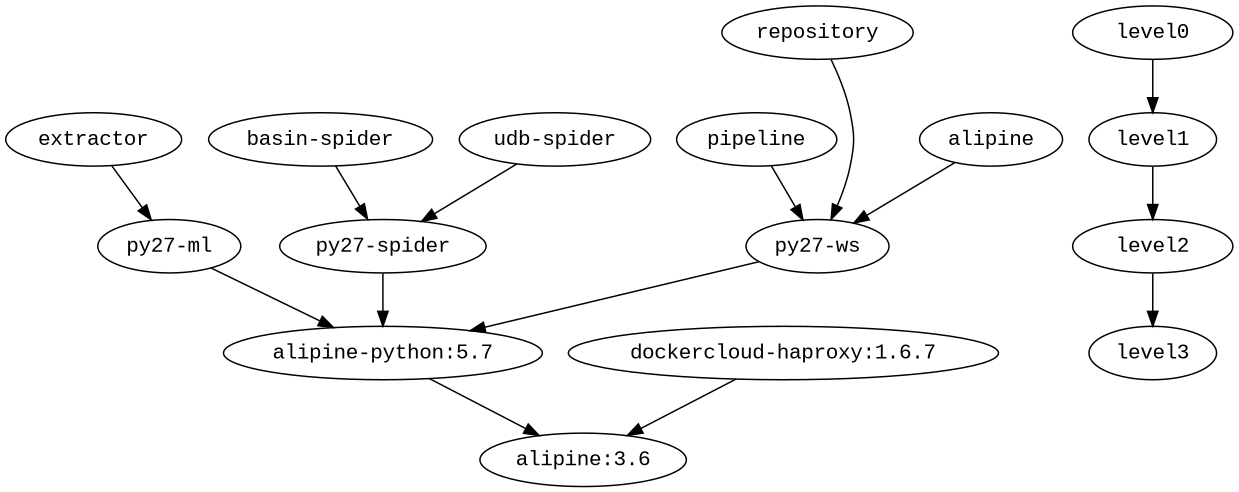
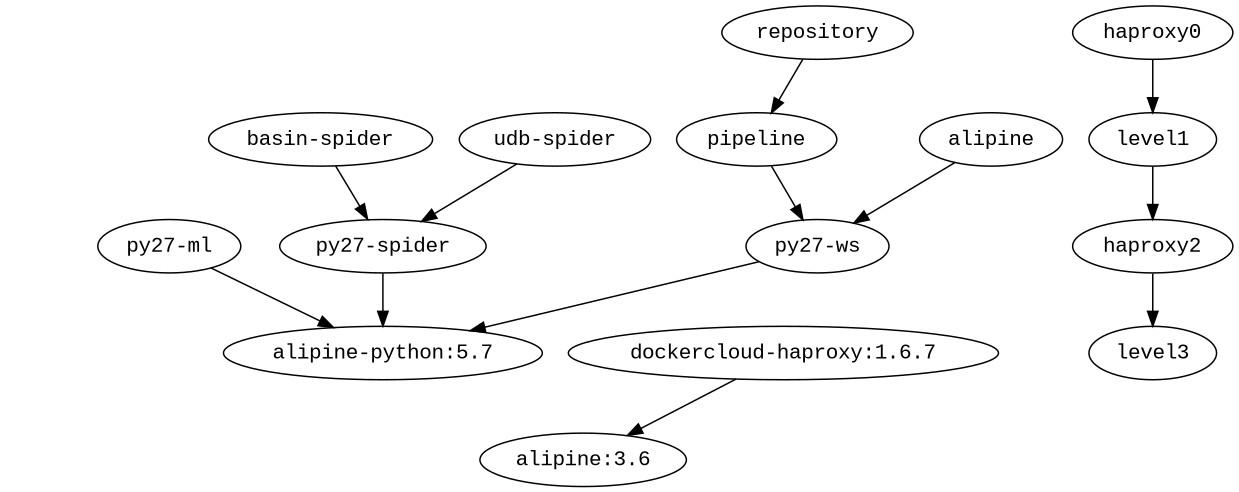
node "level0": label "level0" -> "haproxy0"
edge "repository" -> "py27-ws": now "repository" -> "pipeline"
node "extractor": removed
node "level2": label "level2" -> "haproxy2"
edge "alipine-python:5.7" -> "alipine:3.6": removed
